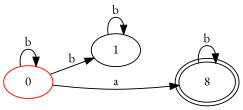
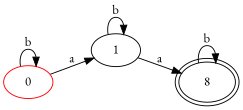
edge "0" -> "1": label "b" -> "a"
edge "0" -> "8": now "1" -> "8"
